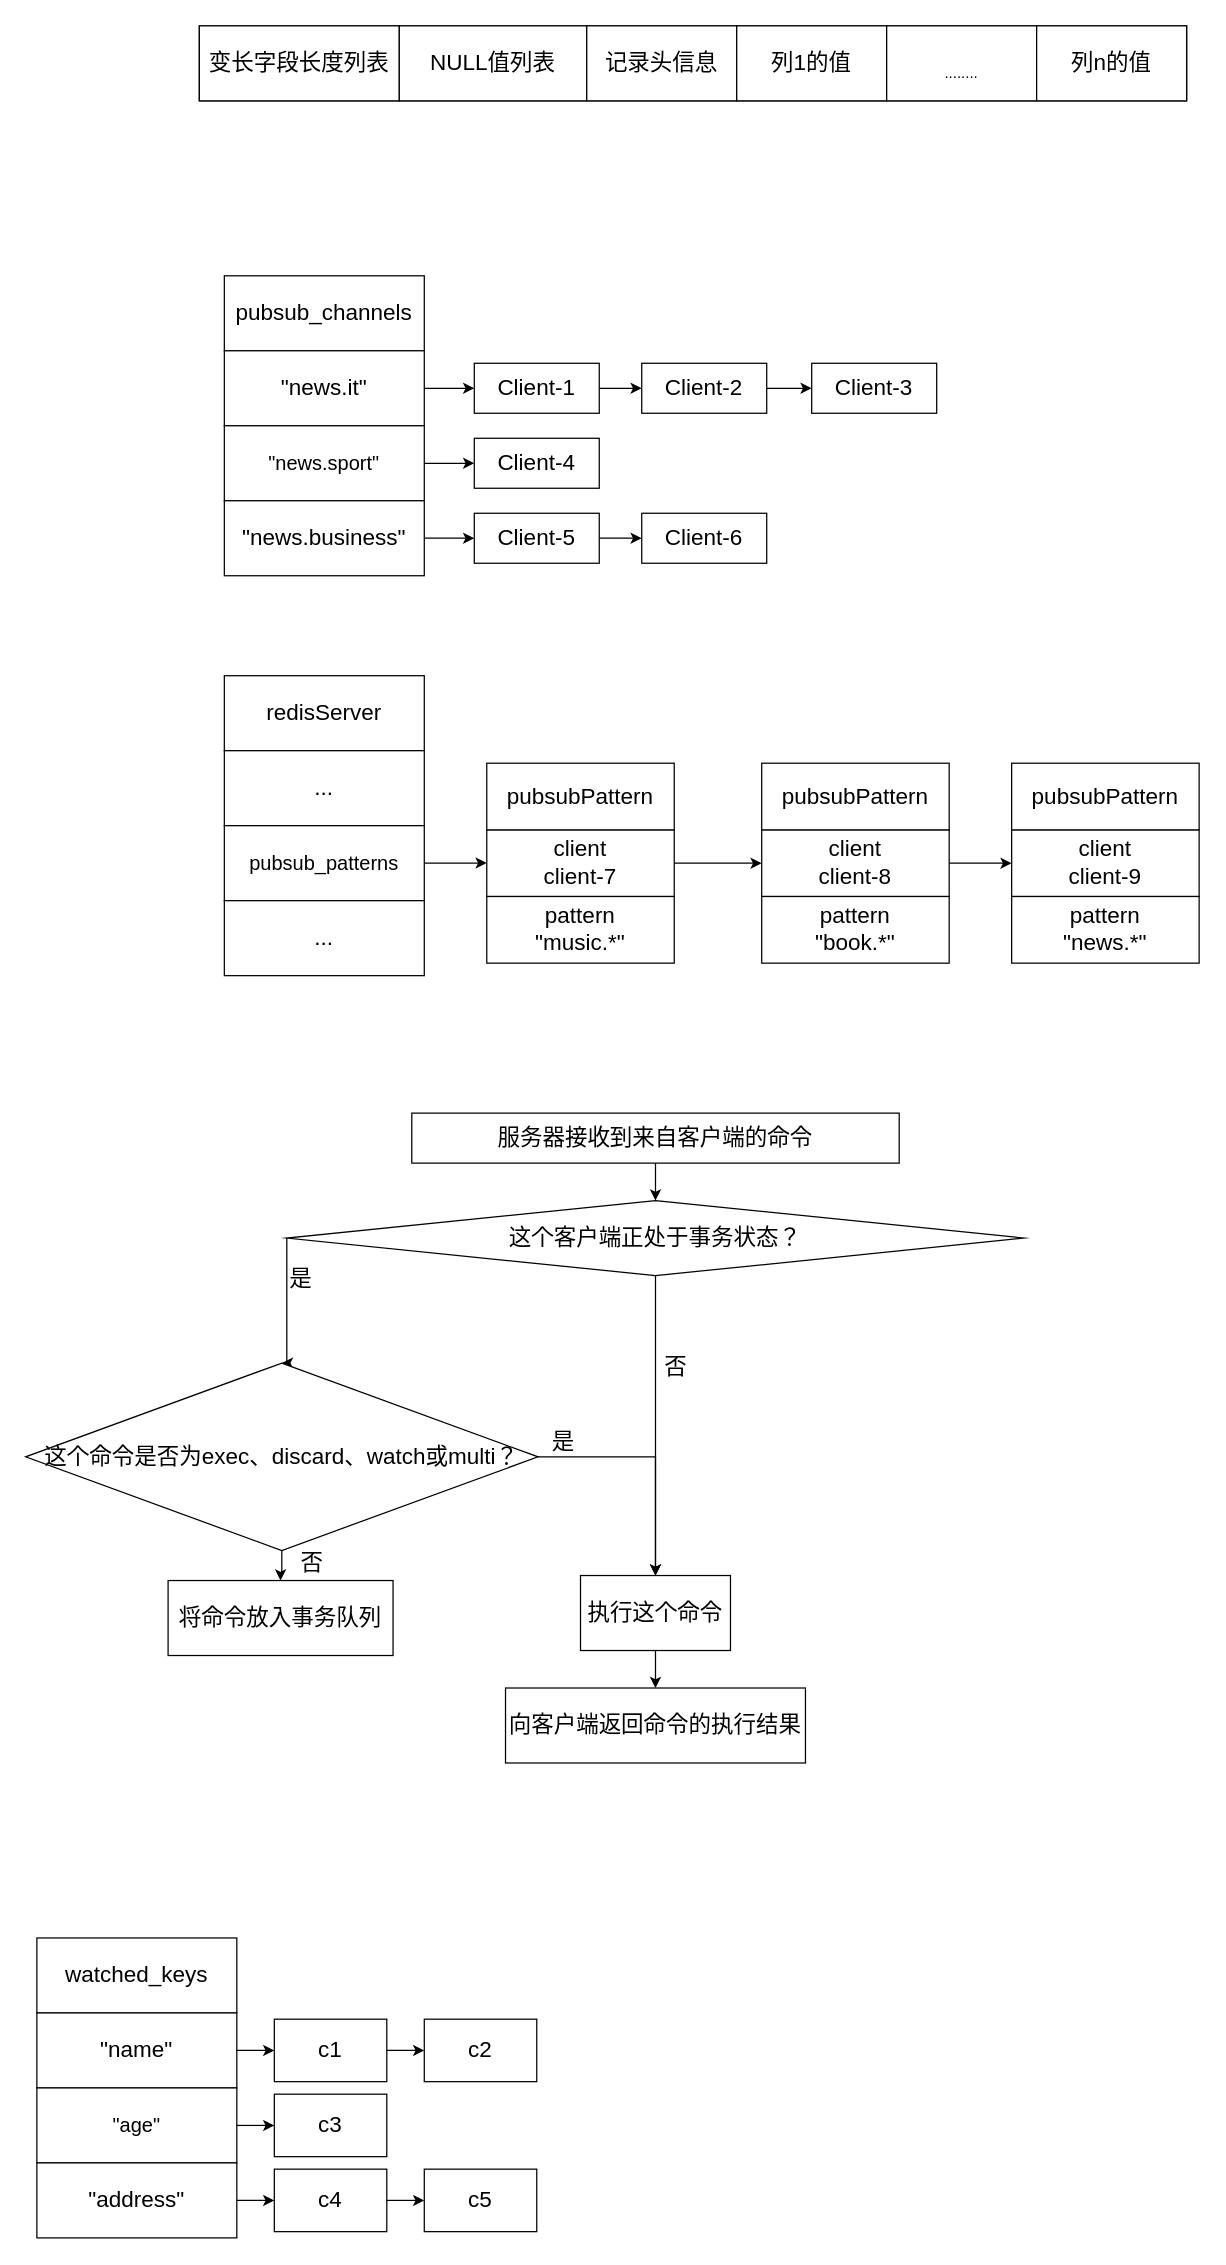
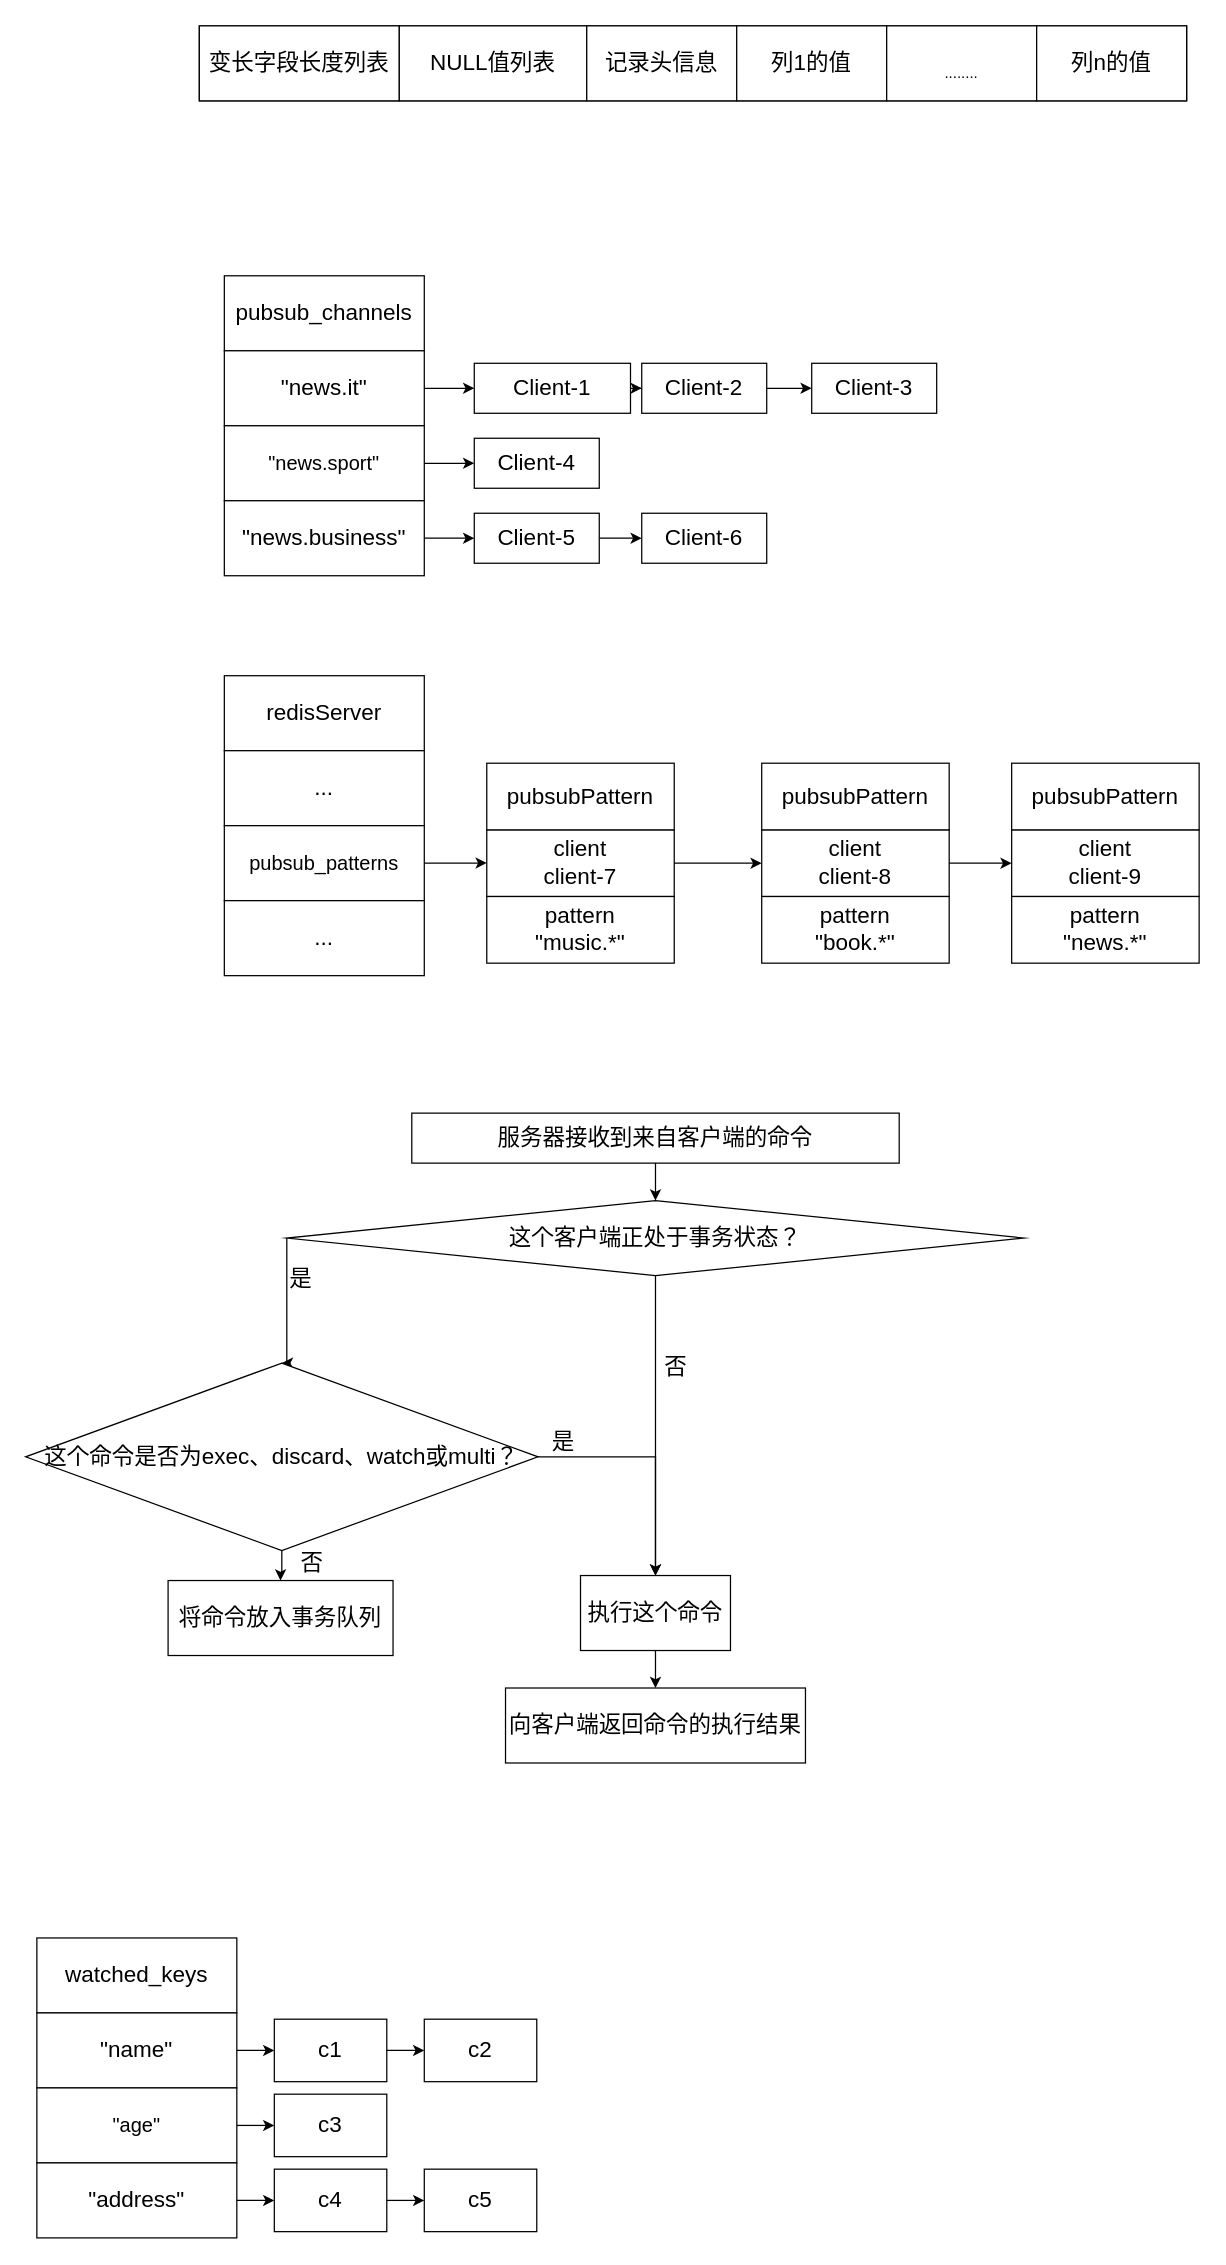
node "Client-1": size 125x50 -> 156x50
